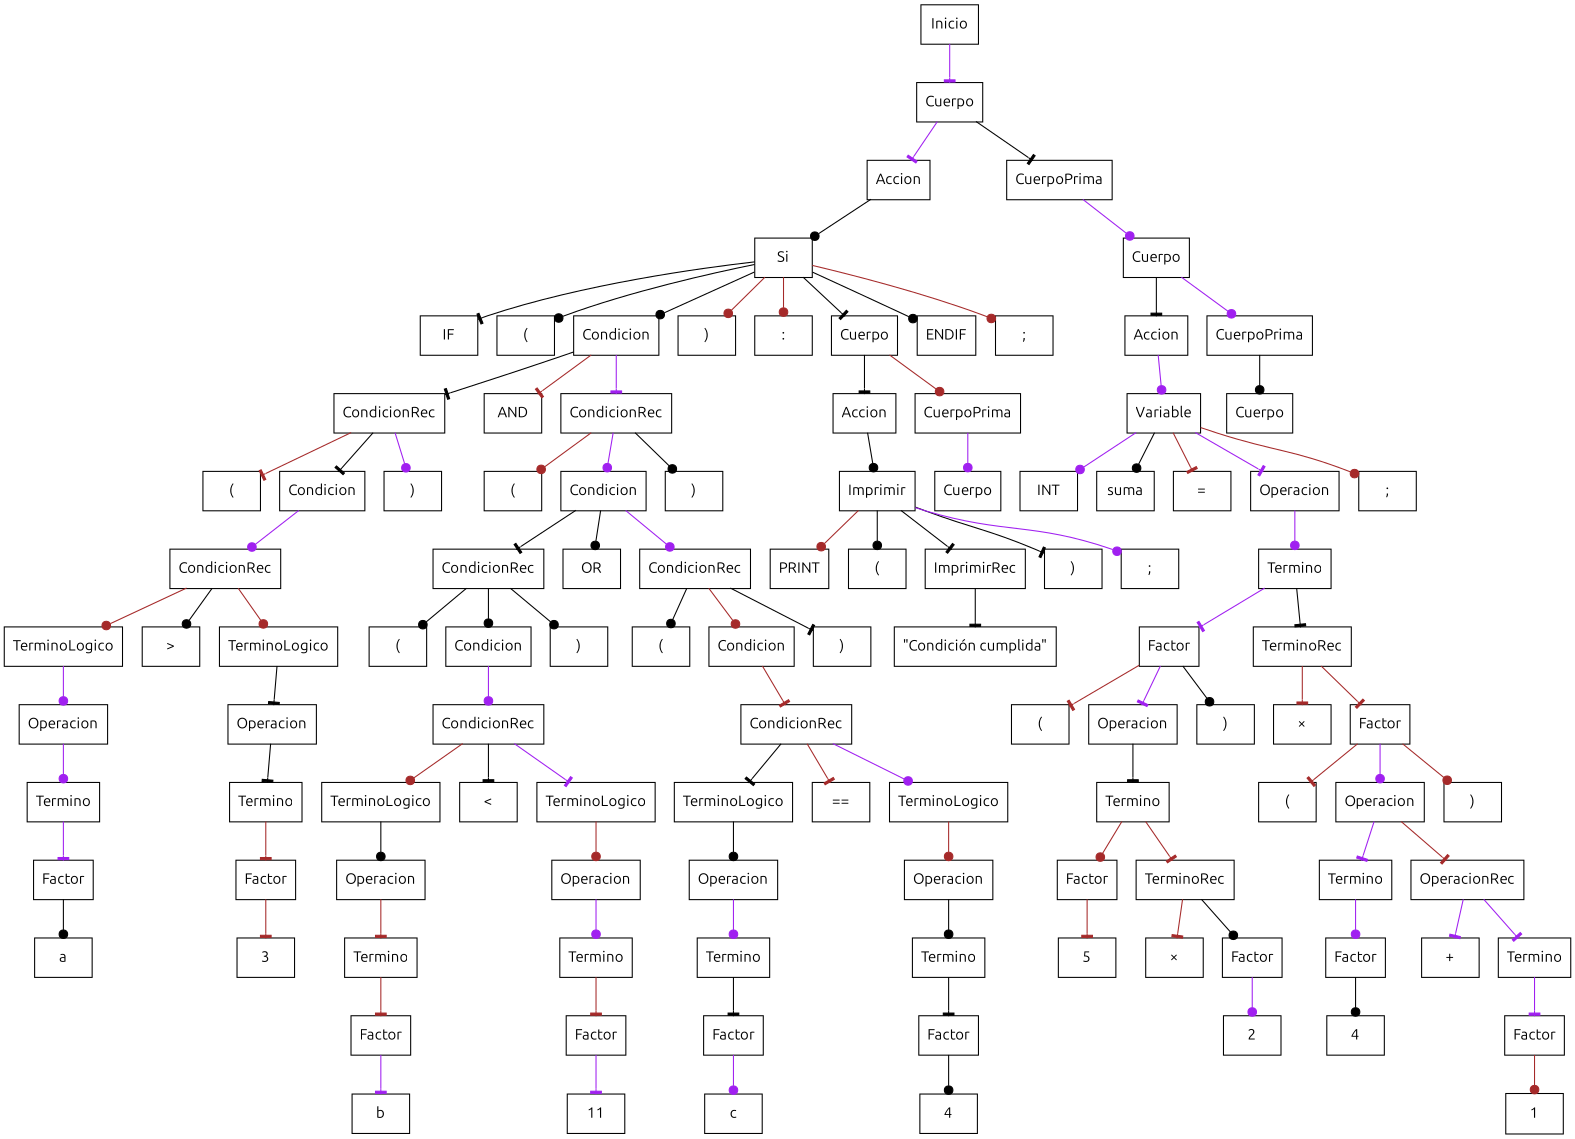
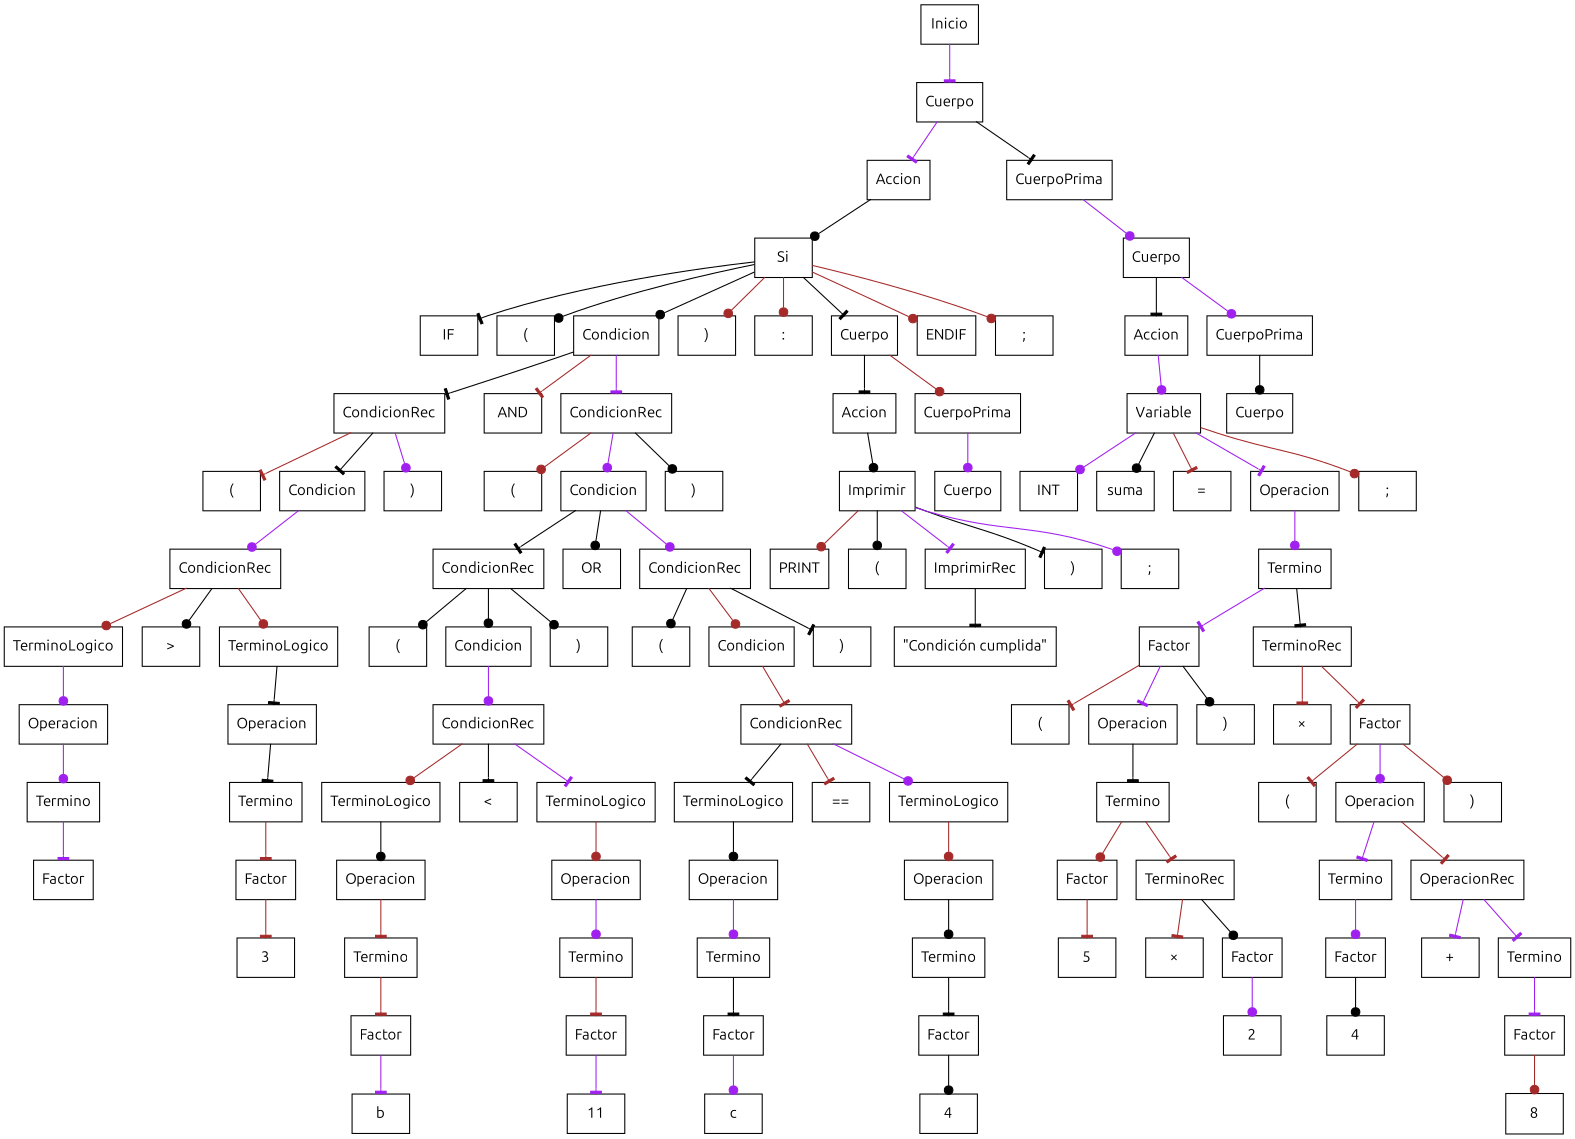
edge "Si" -> "ENDIF": color black -> brown
edge "Imprimir" -> "ImprimirRec": color black -> purple
node "a": removed
node "1": label "1" -> "8"
